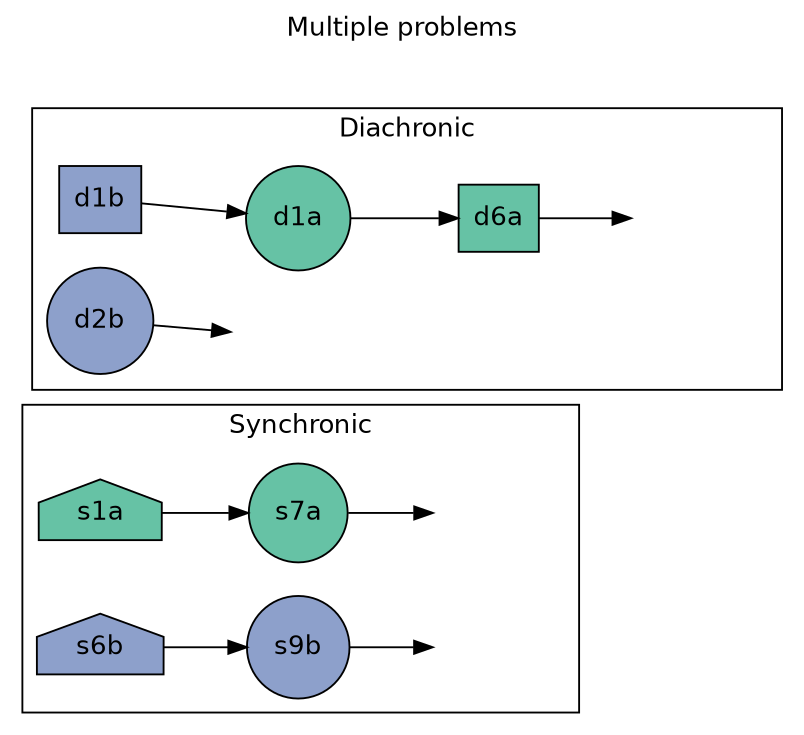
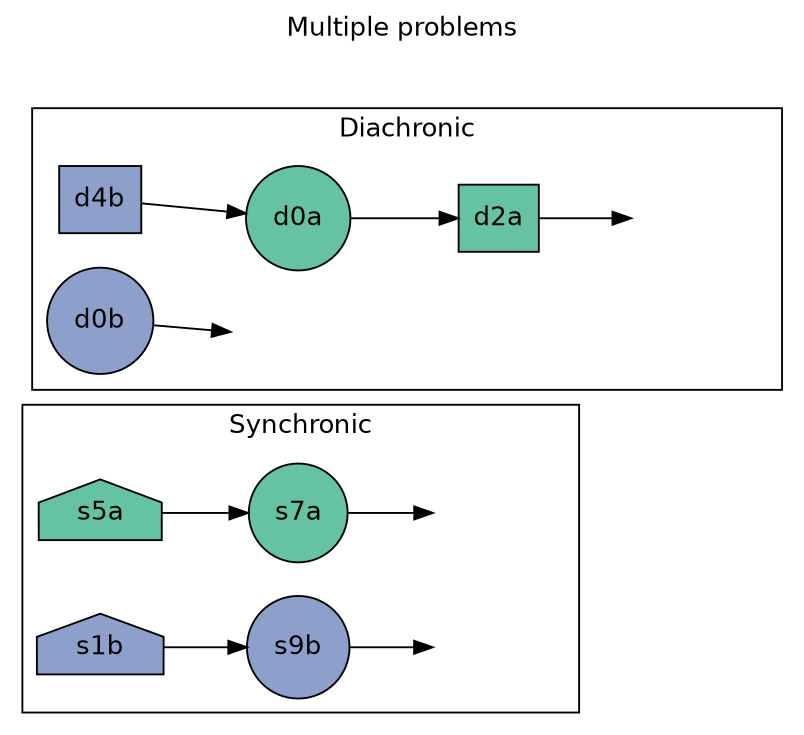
node "d1b": label "d1b" -> "d4b"
node "d1a": label "d1a" -> "d0a"
node "d6a": label "d6a" -> "d2a"
node "d2b": label "d2b" -> "d0b"
node "s1a": label "s1a" -> "s5a"
node "s6b": label "s6b" -> "s1b"
